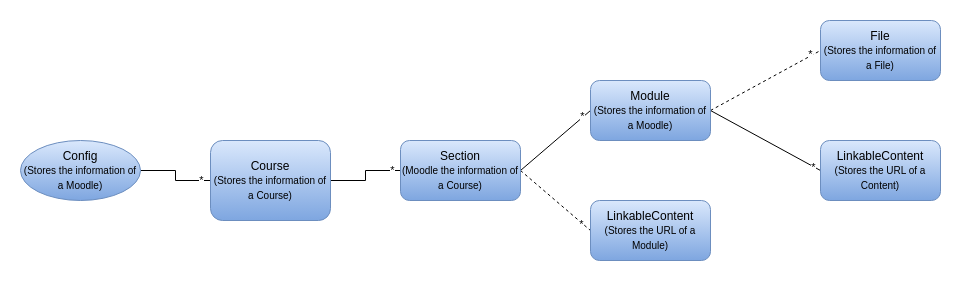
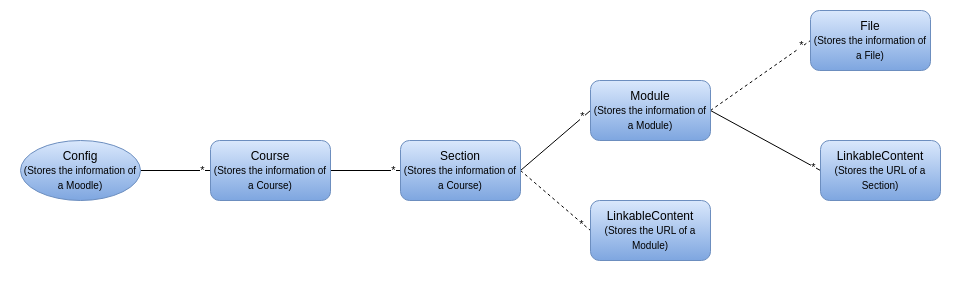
node "File (Stores the information of a File)": moved (881, 51) -> (871, 41)
node "Module (Stores the information of a Moodle)": label "Module (Stores the information of a Moodle)" -> "Module (Stores the information of a Module)"
node "Section (Moodle the information of a Course)": label "Section (Moodle the information of a Course)" -> "Section (Stores the information of a Course)"
node "LinkableContent (Stores the URL of a Content)": label "LinkableContent (Stores the URL of a Content)" -> "LinkableContent (Stores the URL of a Section)"
node "Course (Stores the information of a Course)": size 120x80 -> 120x60
